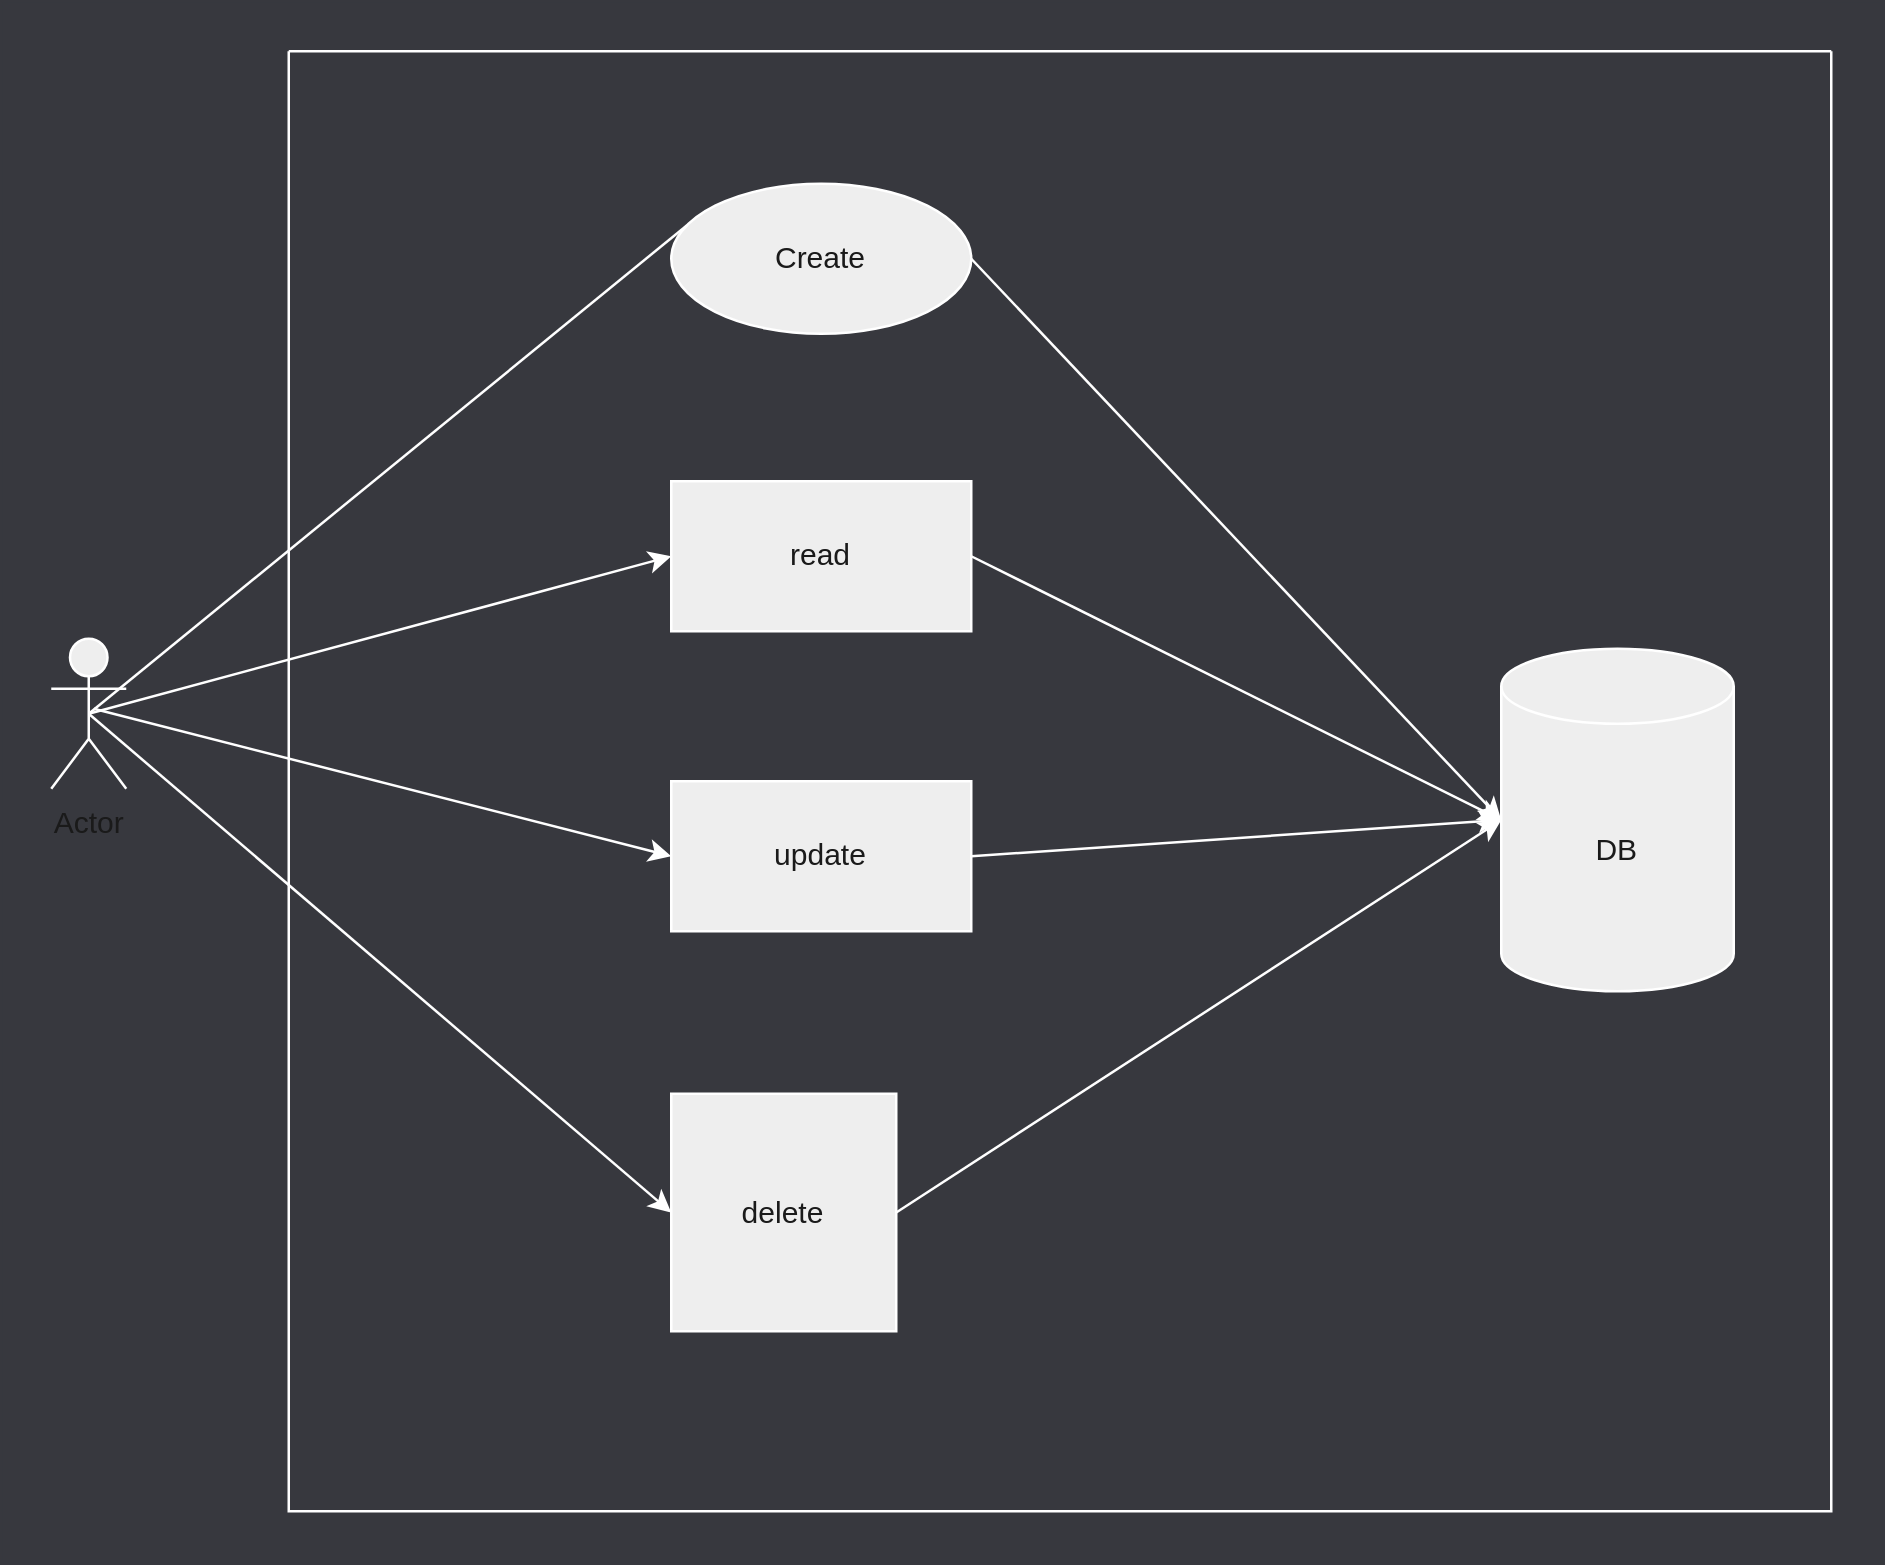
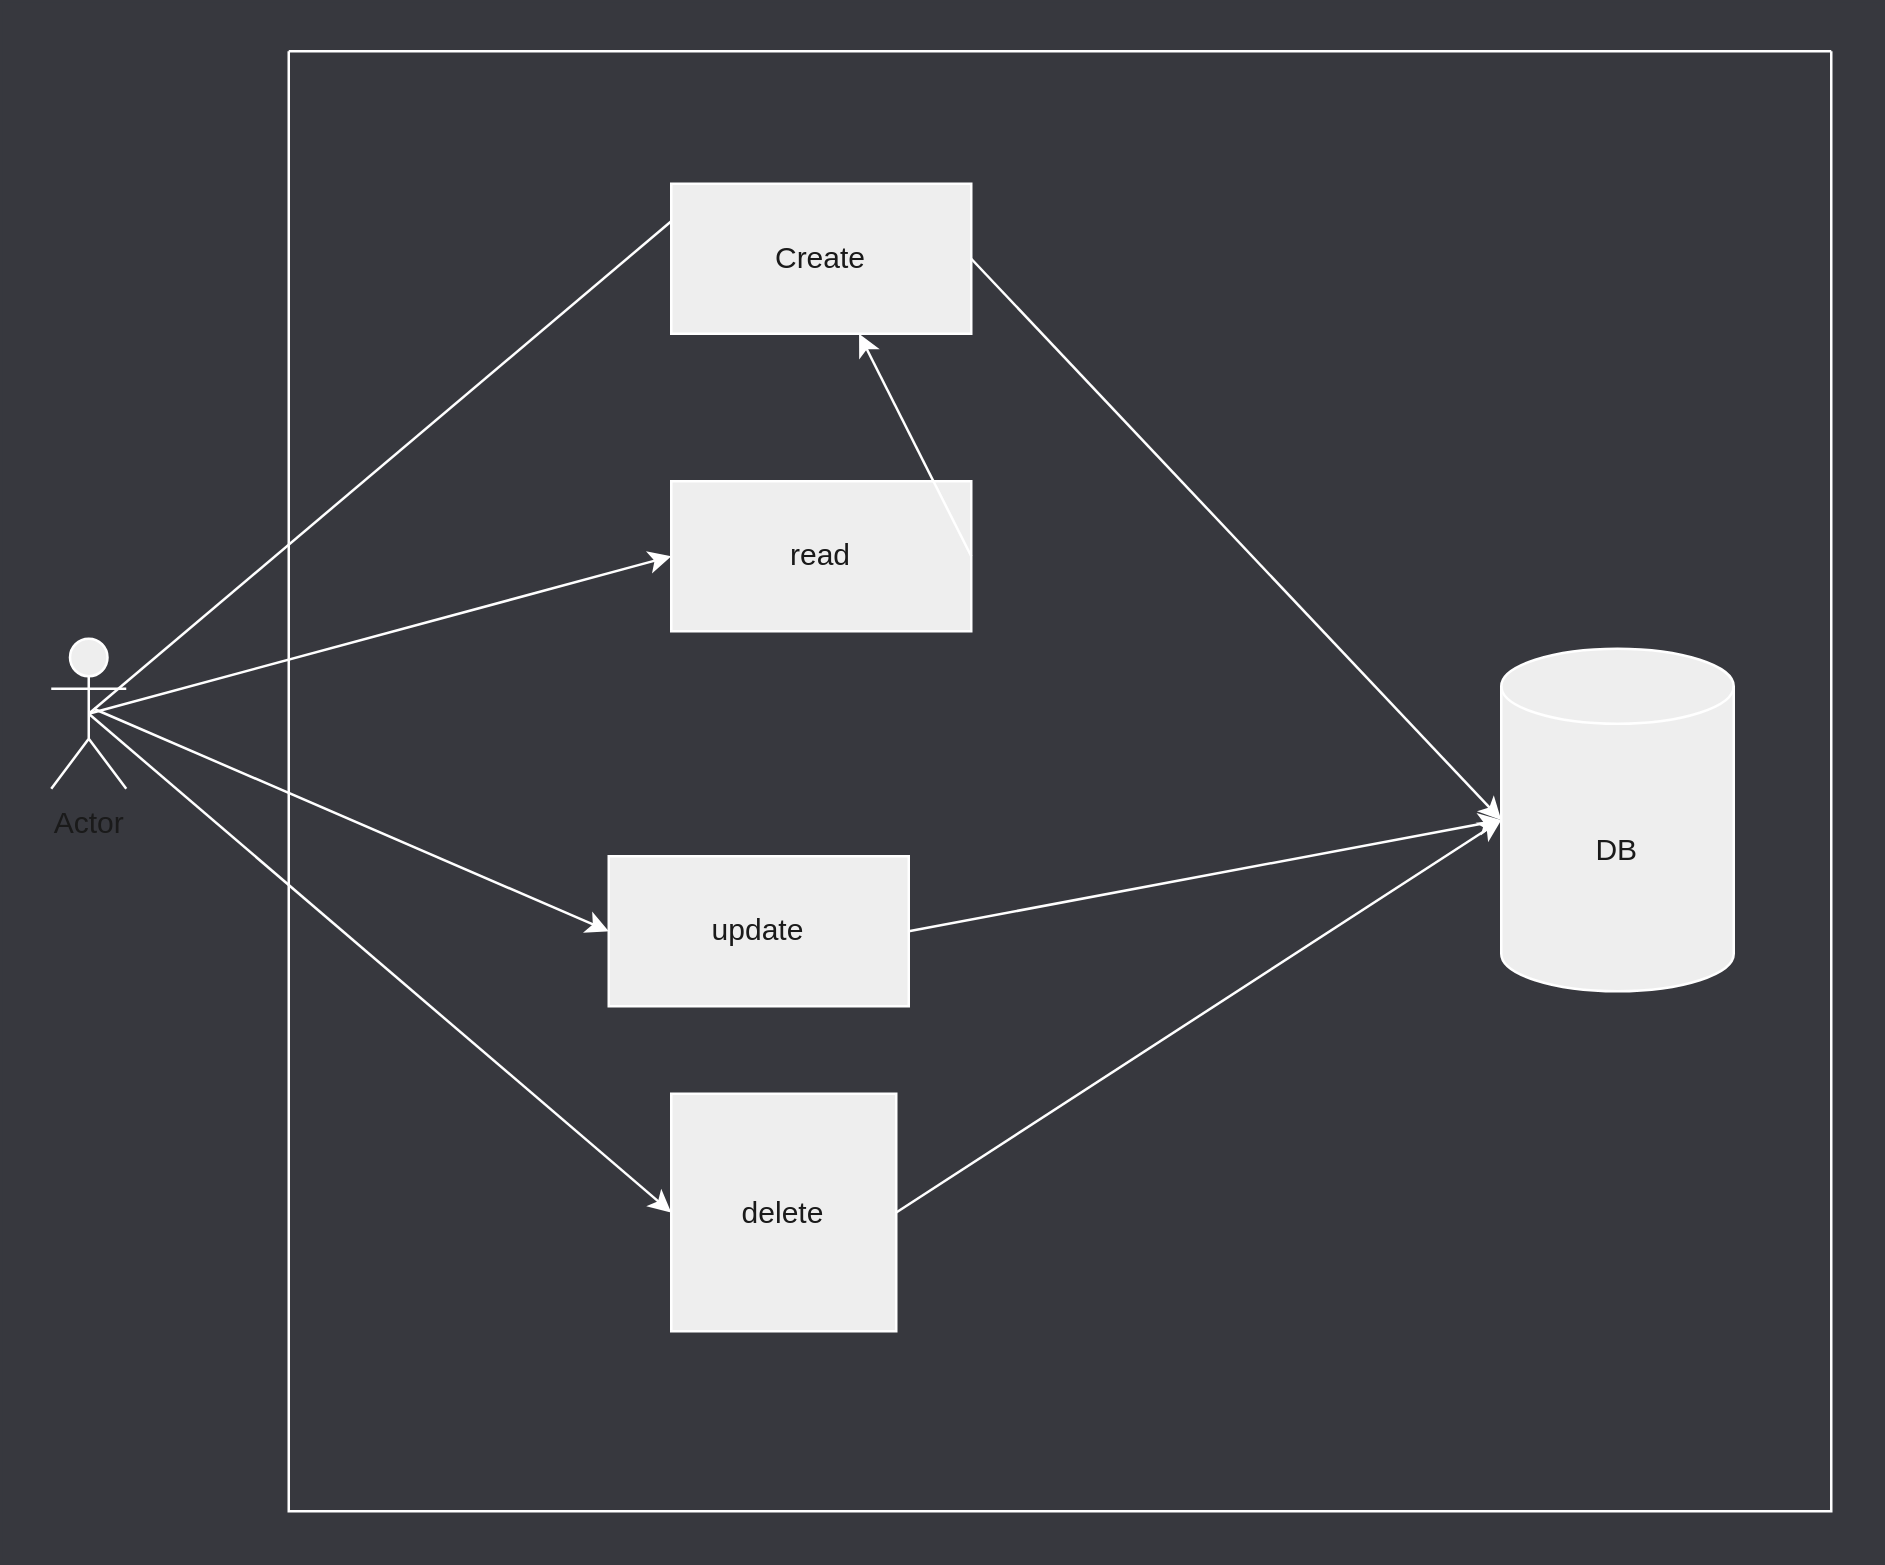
node "Create": shape ellipse -> rectangle
edge "read" -> "DB": now "read" -> "Create"
node "update": moved (821, 856) -> (759, 931)
